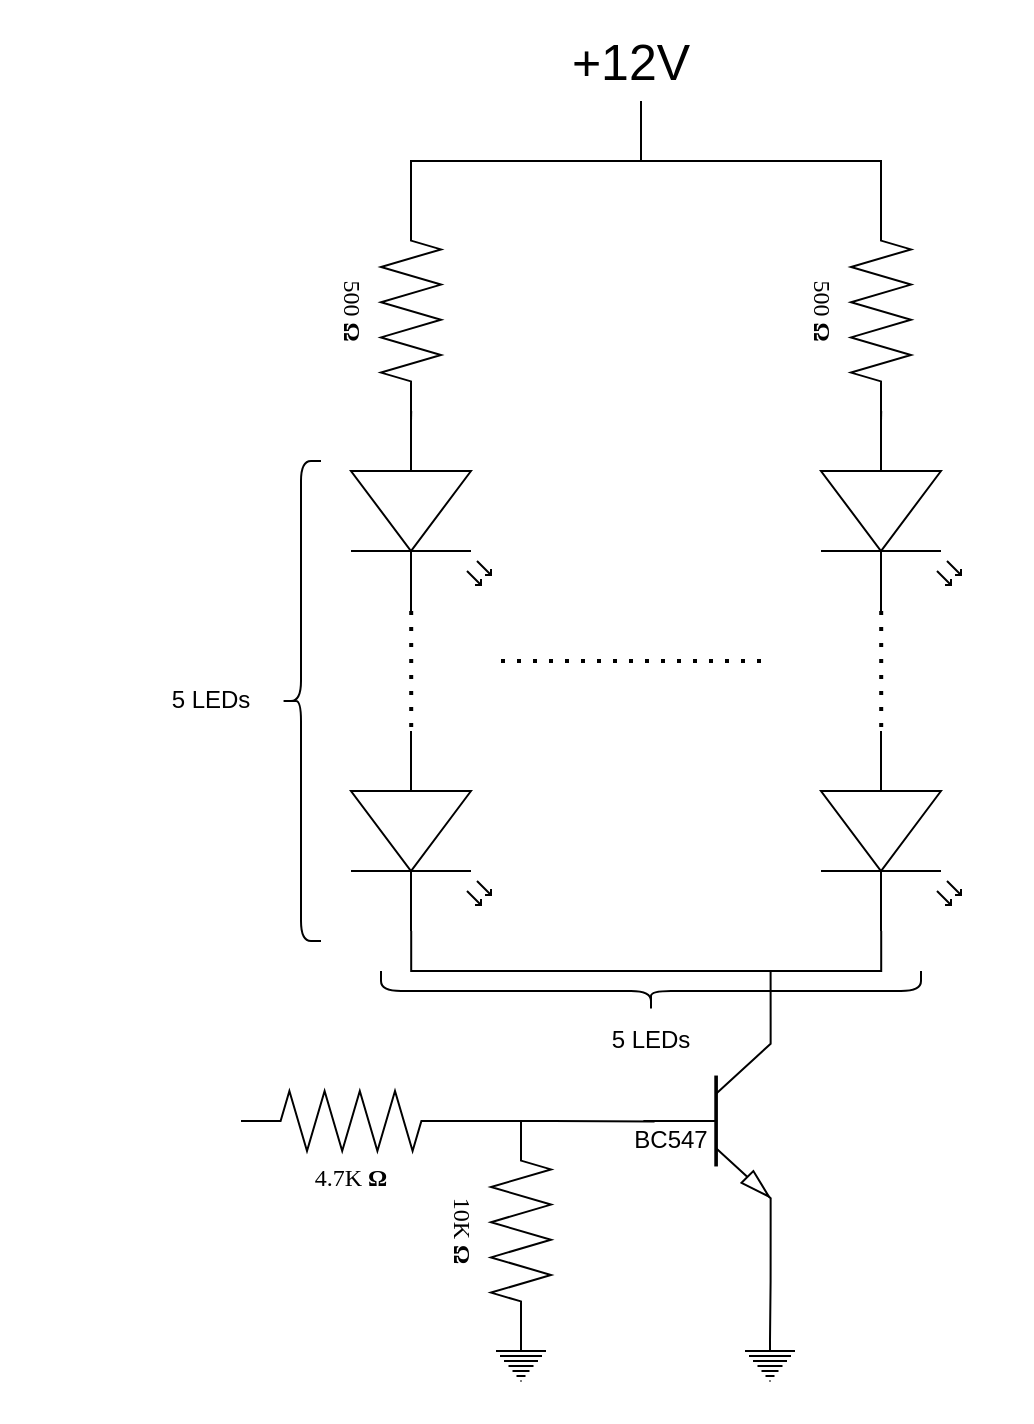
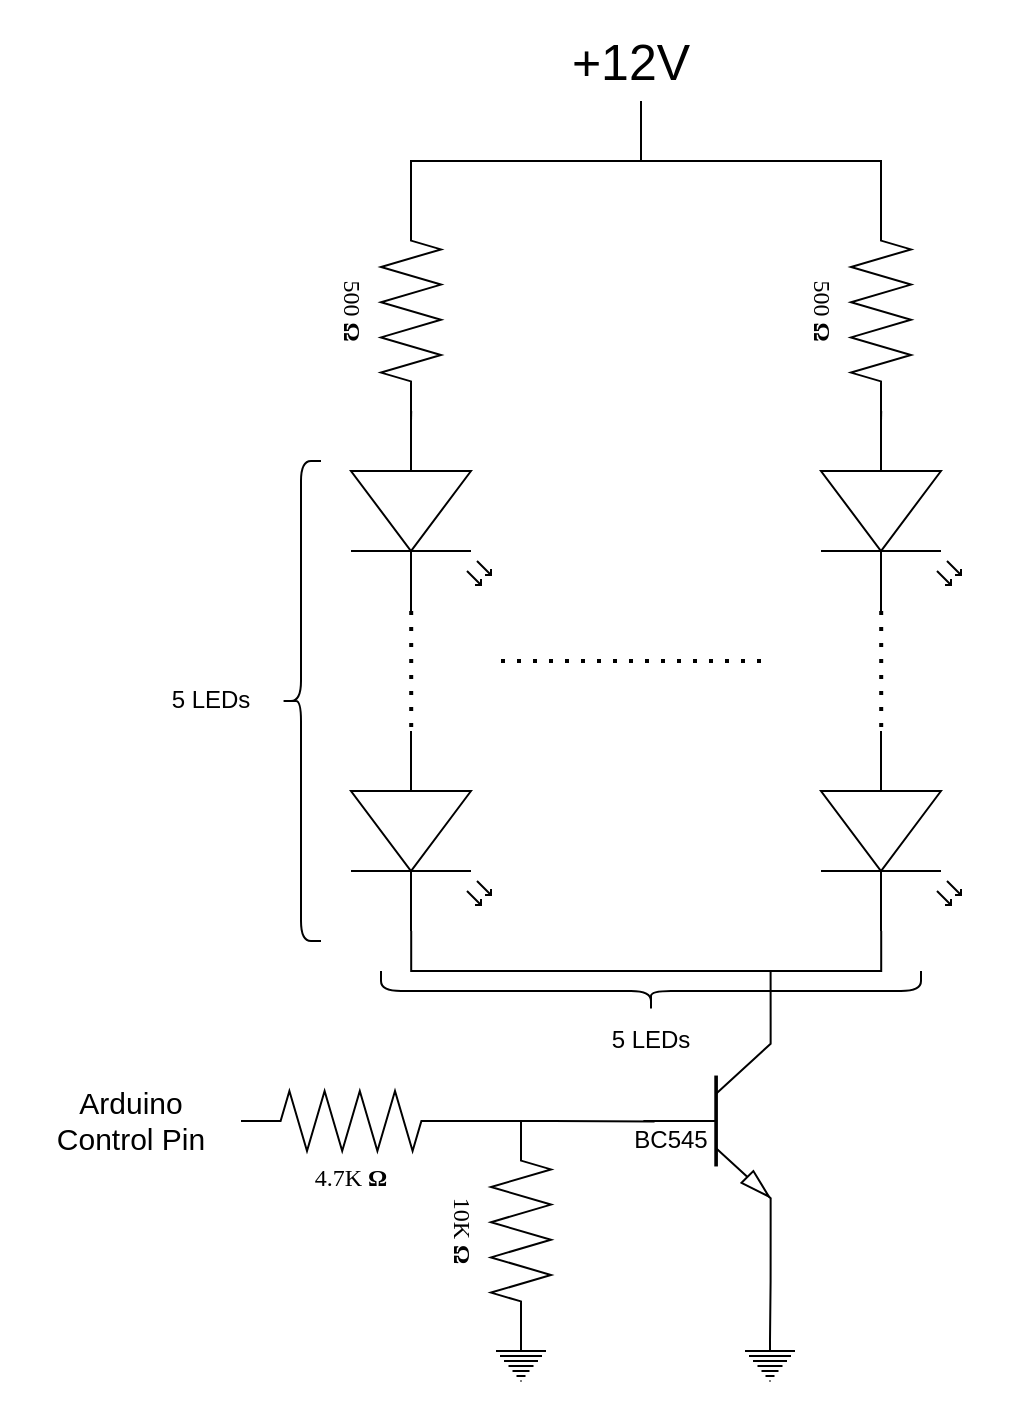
node "Arduino Control Pin": added
node "BC547": label "BC547" -> "BC545"
